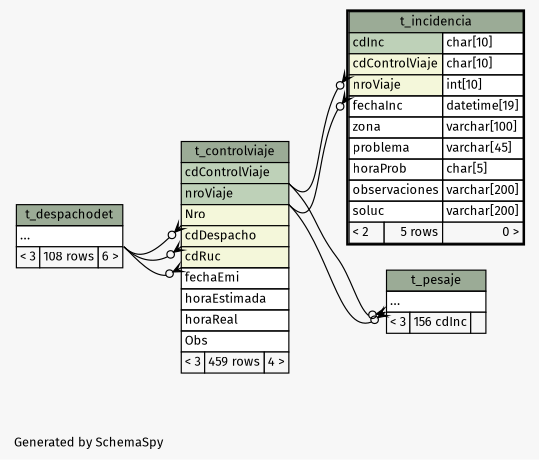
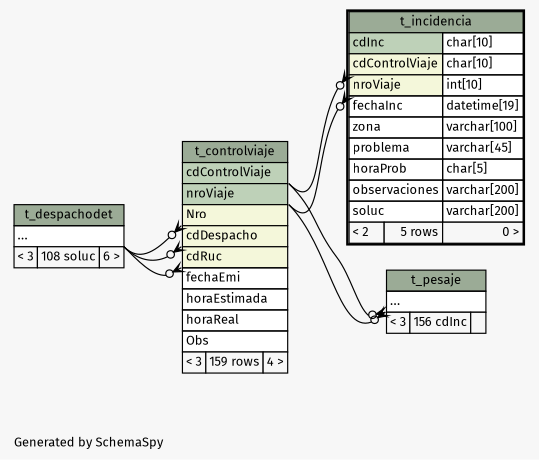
node "t_despachodet": text "108 rows" -> "108 soluc"
node "t_controlviaje": text "459 rows" -> "159 rows"
